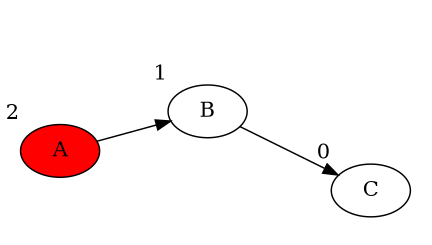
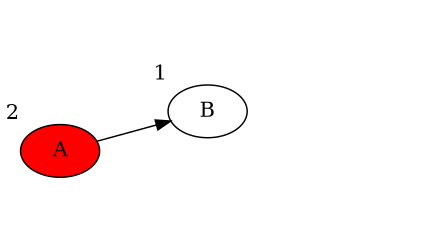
node "C 0": removed
